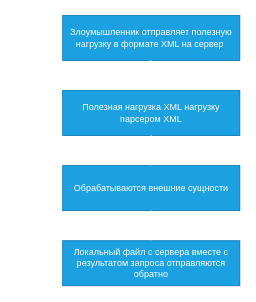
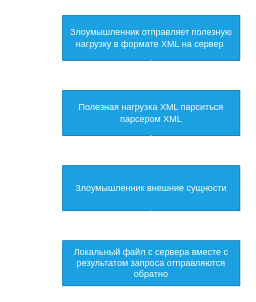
node "Полезная нагрузка XML нагрузку парсером XML": label "Полезная нагрузка XML нагрузку парсером XML" -> "Полезная нагрузка XML парситься парсером XML"
node "Обрабатываются внешние сущности": label "Обрабатываются внешние сущности" -> "Злоумышленник внешние сущности"
